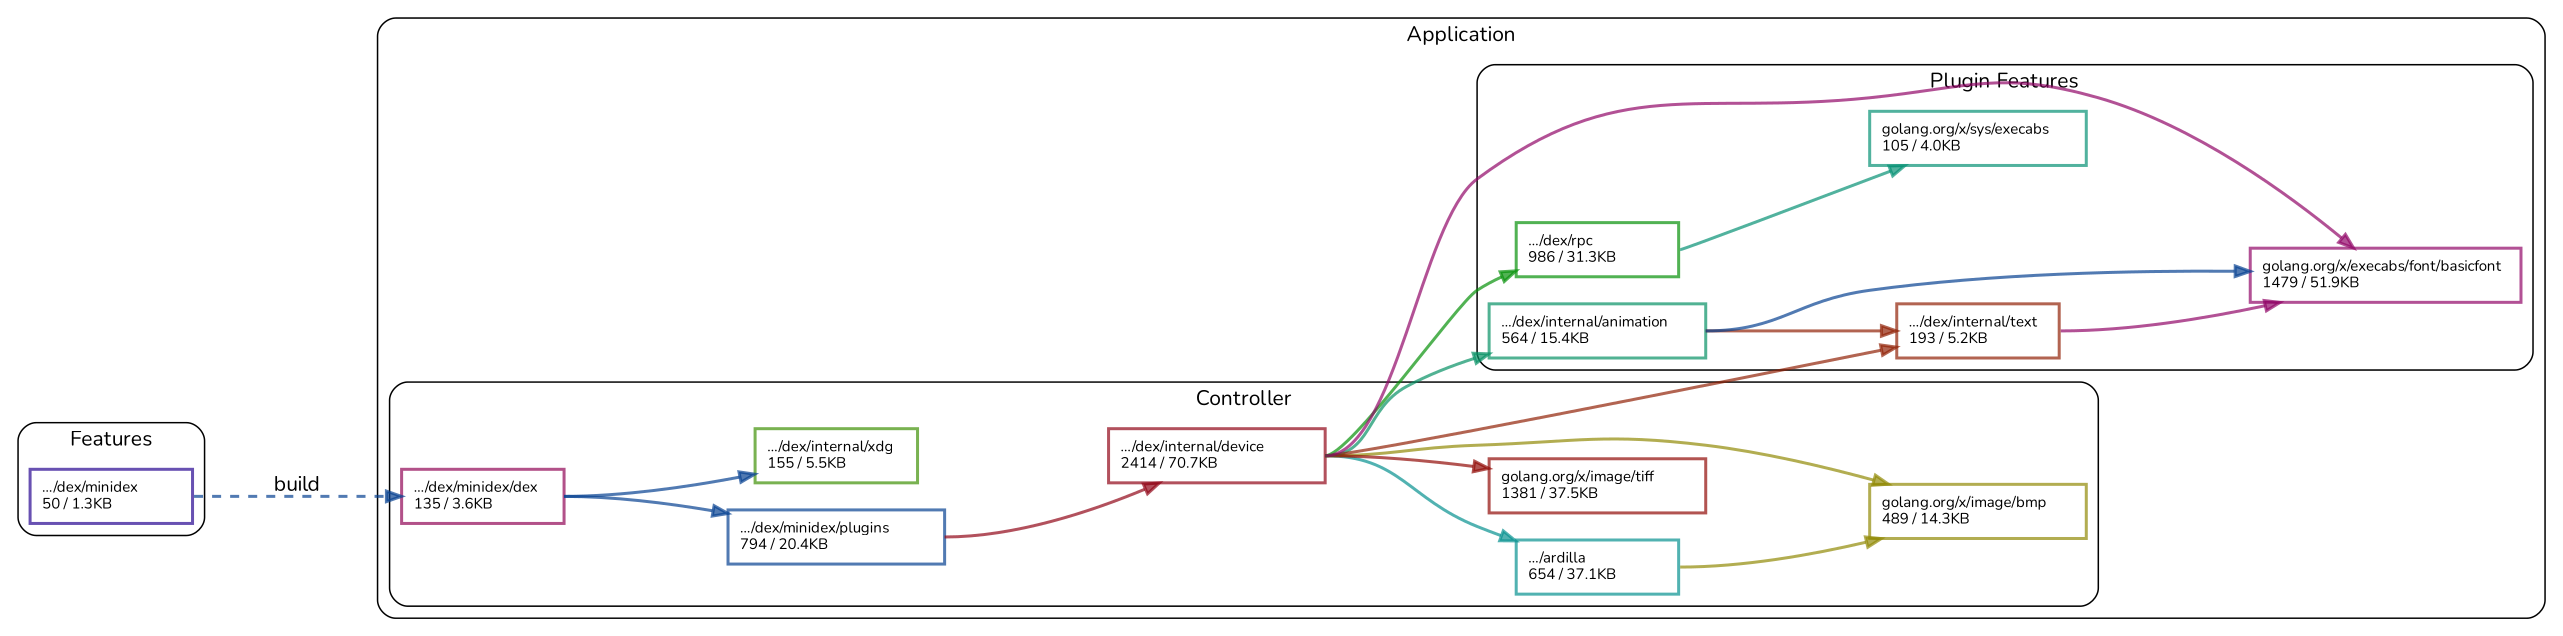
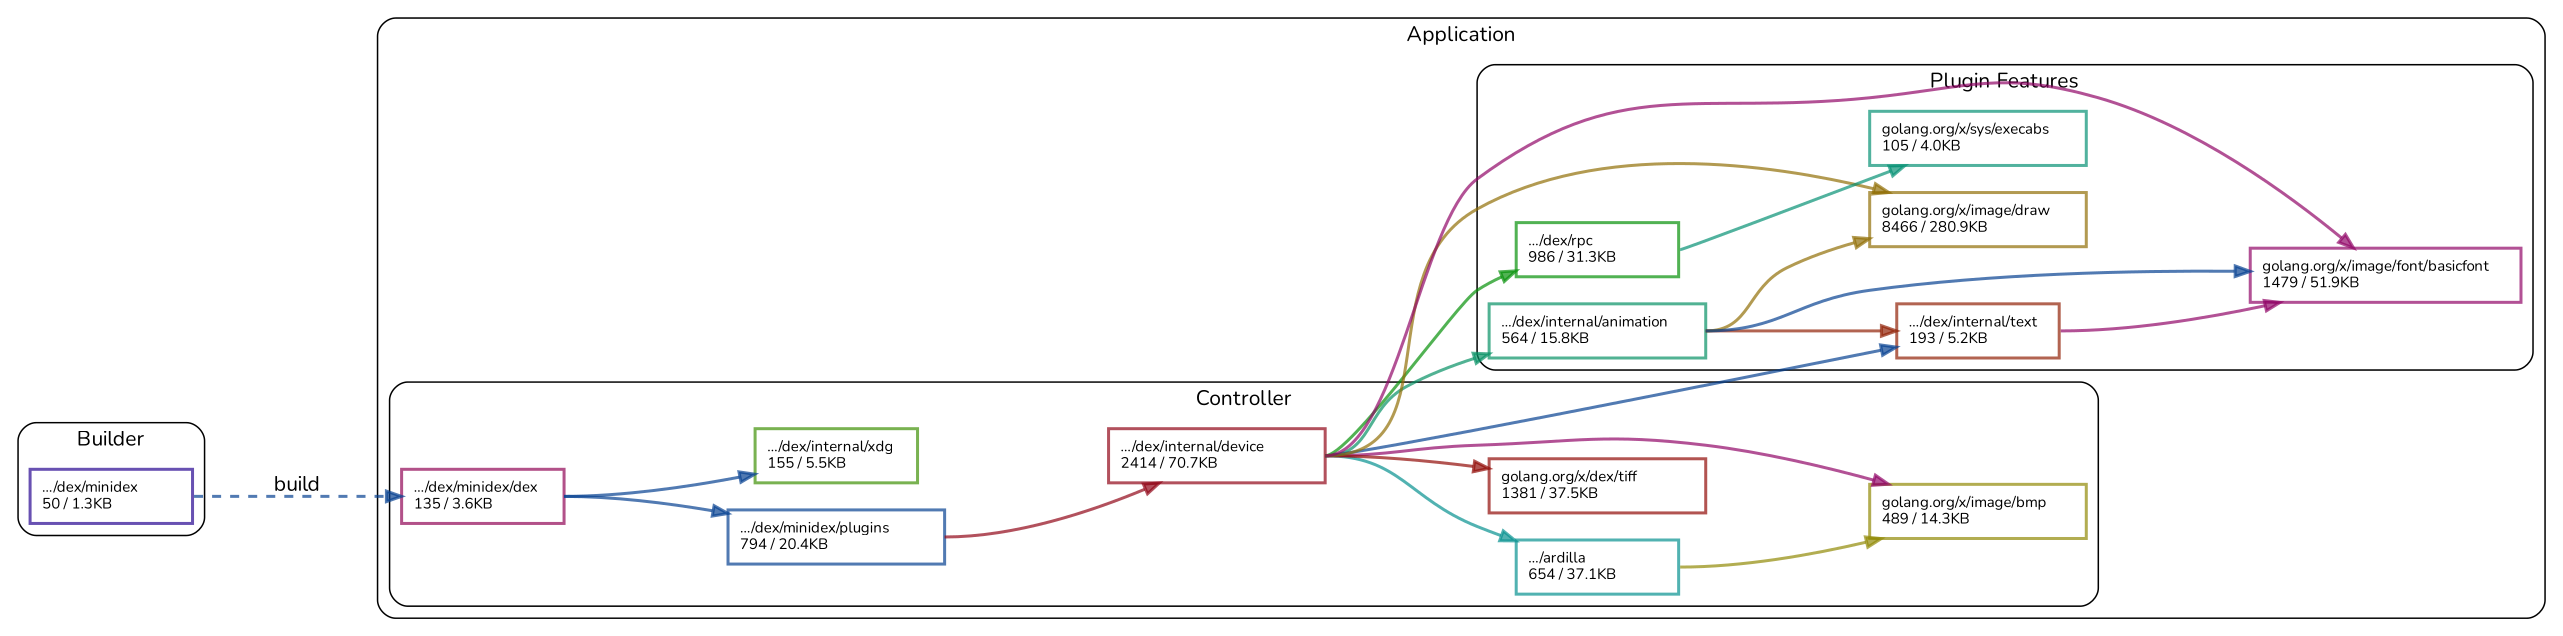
node "golang.org/x/image/draw 8466 / 280.9KB": added
node "golang.org/x/execabs/font/basicfont 1479 / 51.9KB": label "golang.org/x/execabs/font/basicfont 1479 / 51.9KB" -> "golang.org/x/image/font/basicfont 1479 / 51.9KB"
node "…/dex/internal/animation 564 / 15.4KB": label "…/dex/internal/animation 564 / 15.4KB" -> "…/dex/internal/animation 564 / 15.8KB"
edge "…/dex/internal/device 2414 / 70.7KB" -> "…/dex/internal/text 193 / 5.2KB": color #912207b2 -> #074191b2
edge "…/dex/internal/device 2414 / 70.7KB" -> "golang.org/x/image/bmp 489 / 14.3KB": color #918a07b2 -> #910768b2
cluster "Features": label "Features" -> "Builder"
node "golang.org/x/image/tiff 1381 / 37.5KB": label "golang.org/x/image/tiff 1381 / 37.5KB" -> "golang.org/x/dex/tiff 1381 / 37.5KB"
